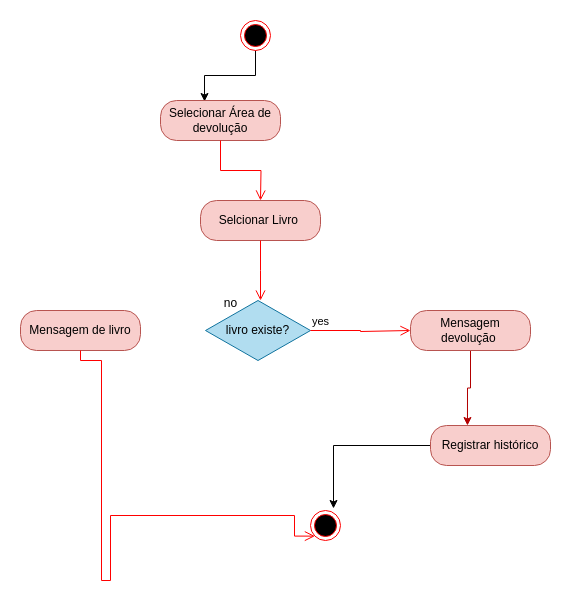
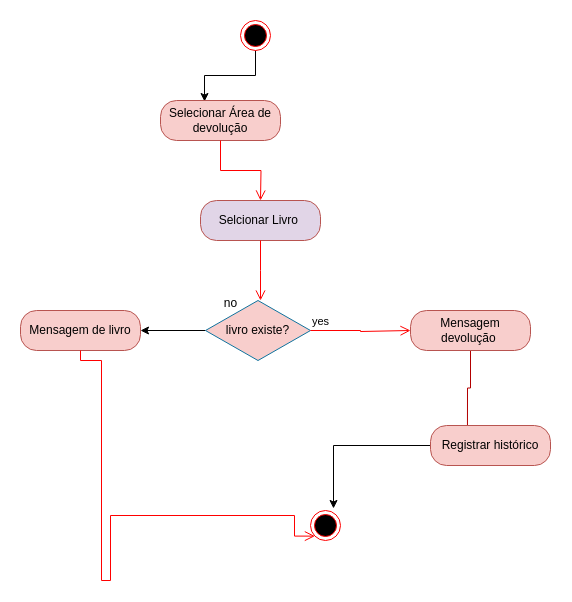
node "Selcionar Livro": fillcolor #f8cecc -> #e1d5e7
edge "livro existe?" -> "Mensagem de livro": added
node "livro existe?": fillcolor #b1ddf0 -> #f8cecc
edge "Mensagem devolução" -> "Registrar histórico": arrowhead classic -> none
